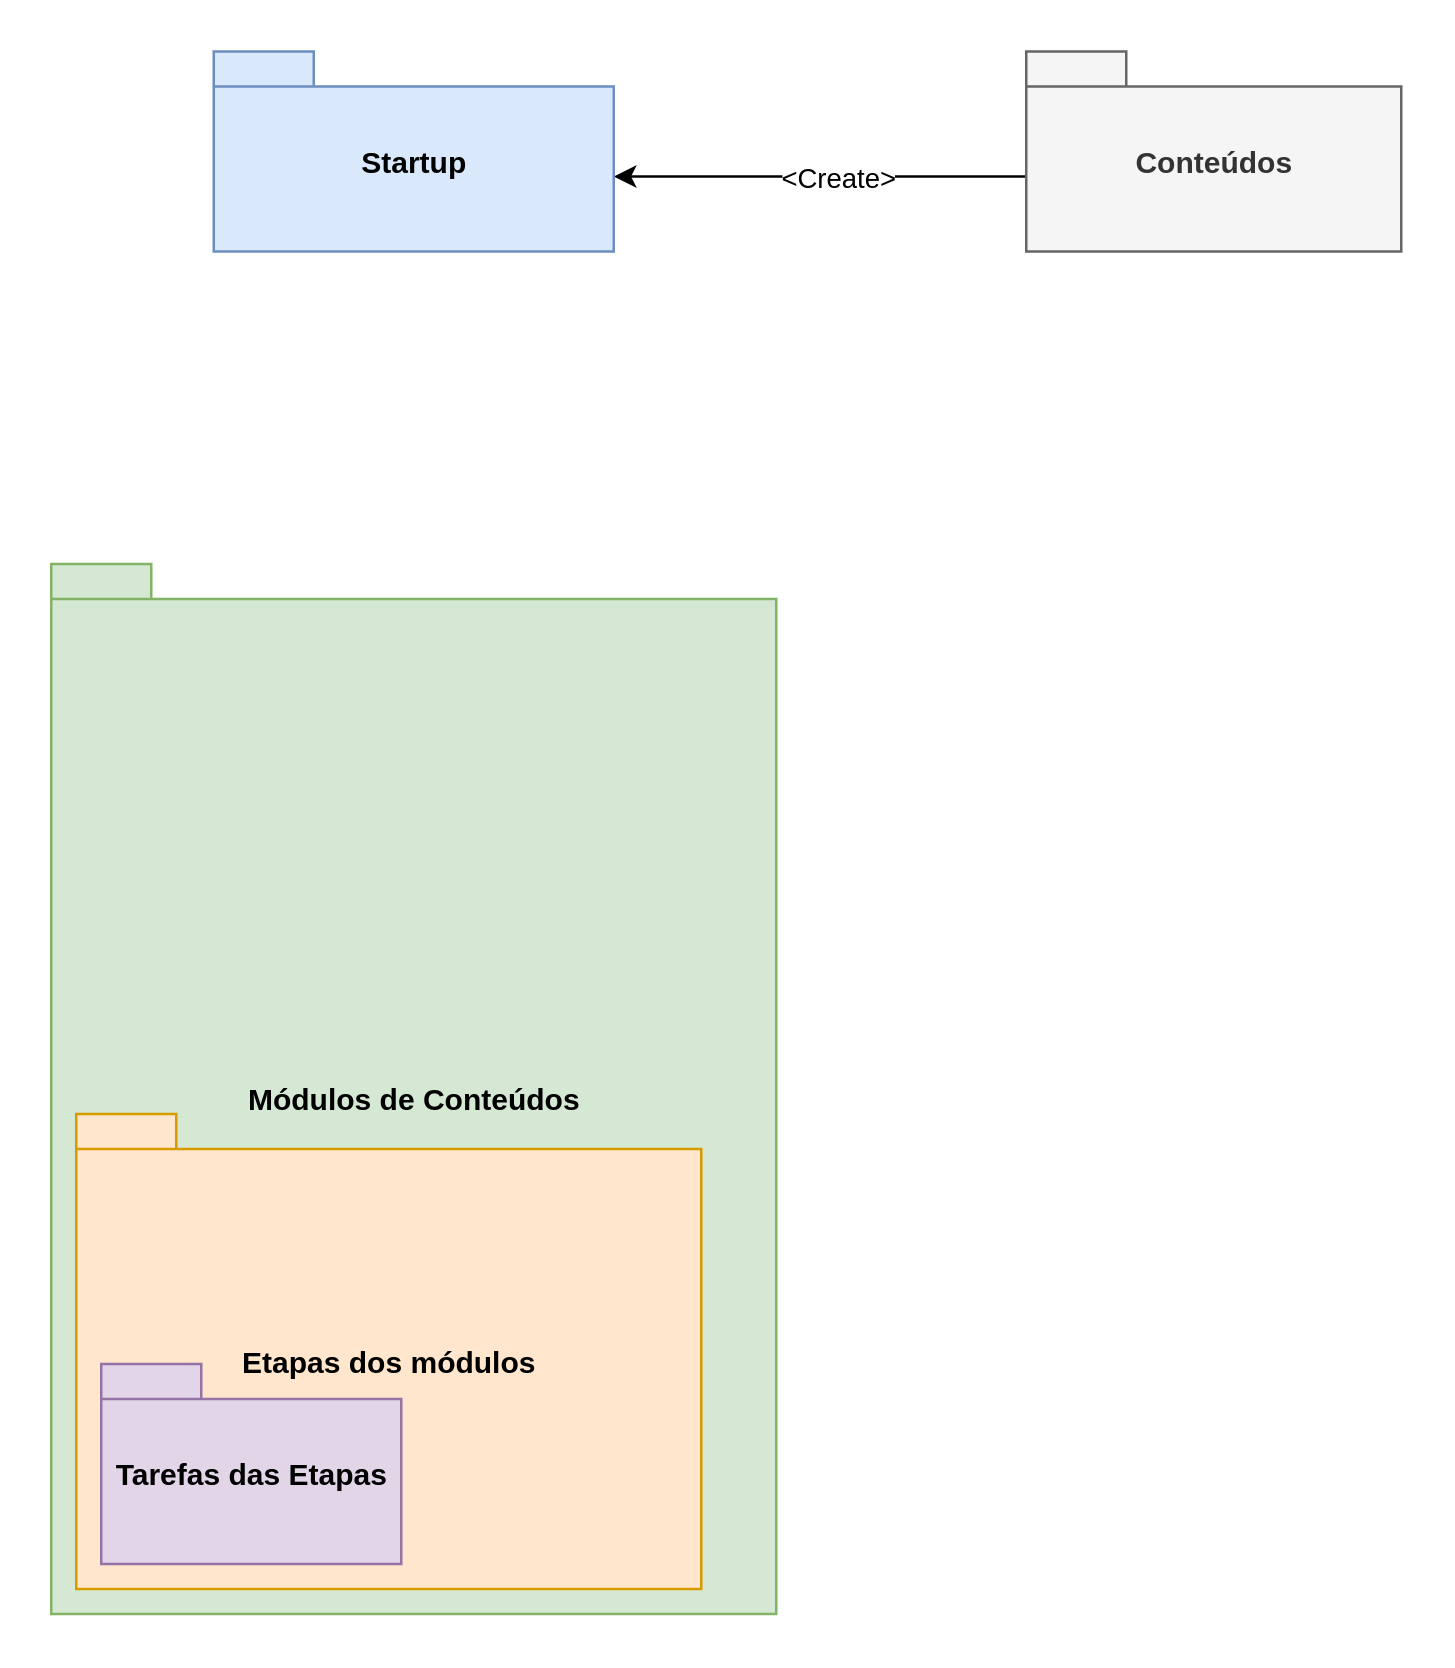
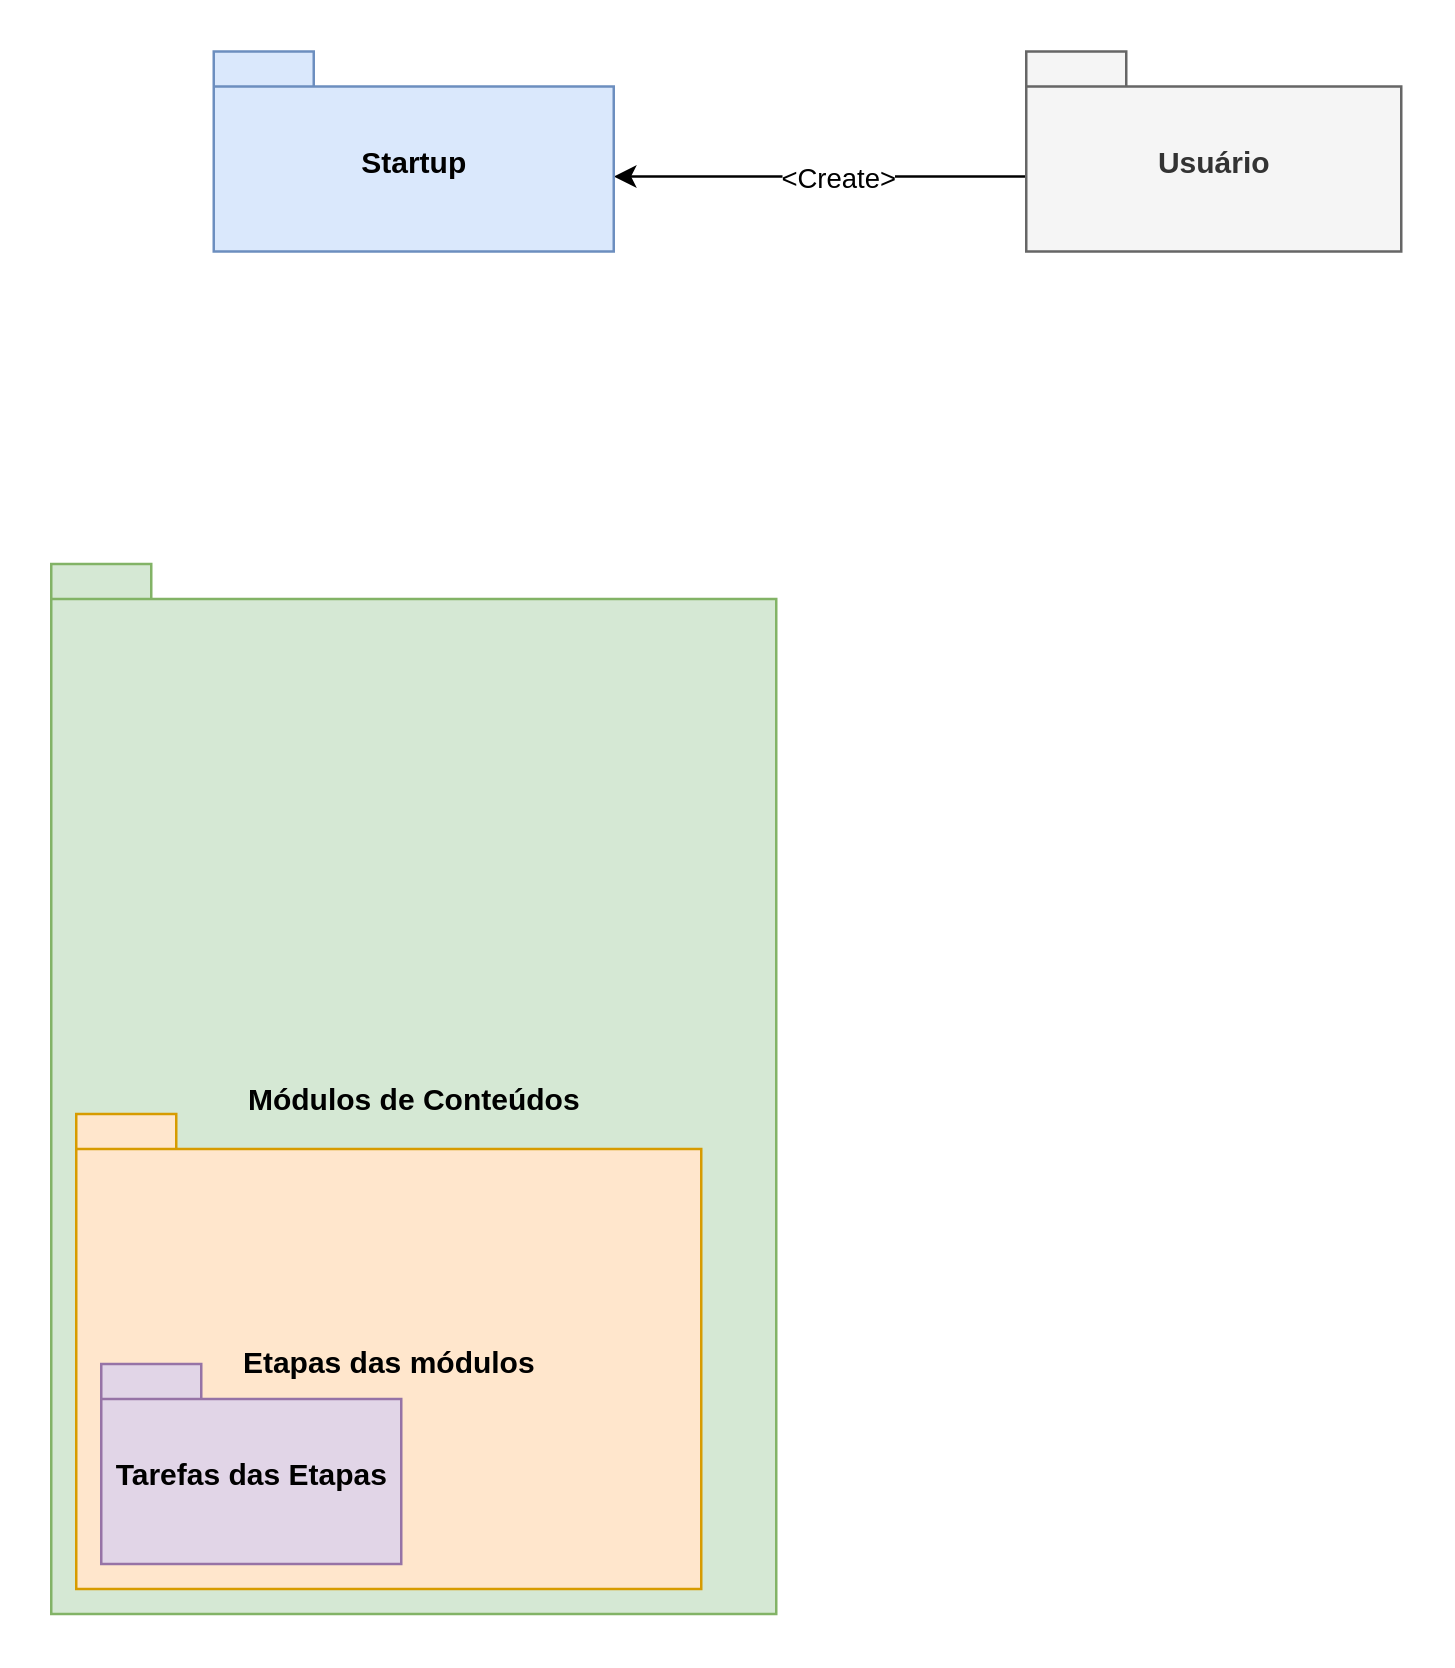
node "Conteúdos": label "Conteúdos" -> "Usuário"
node "Etapas dos módulos": label "Etapas dos módulos" -> "Etapas das módulos"
